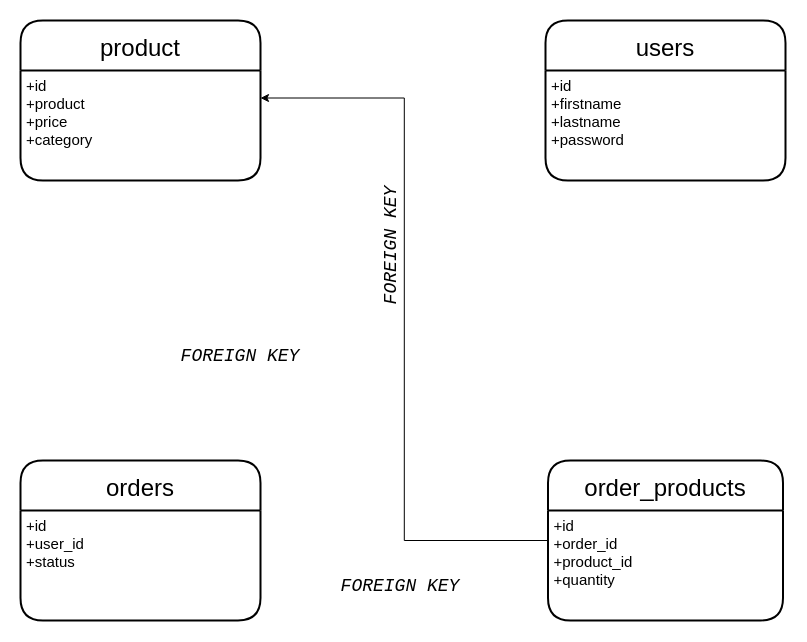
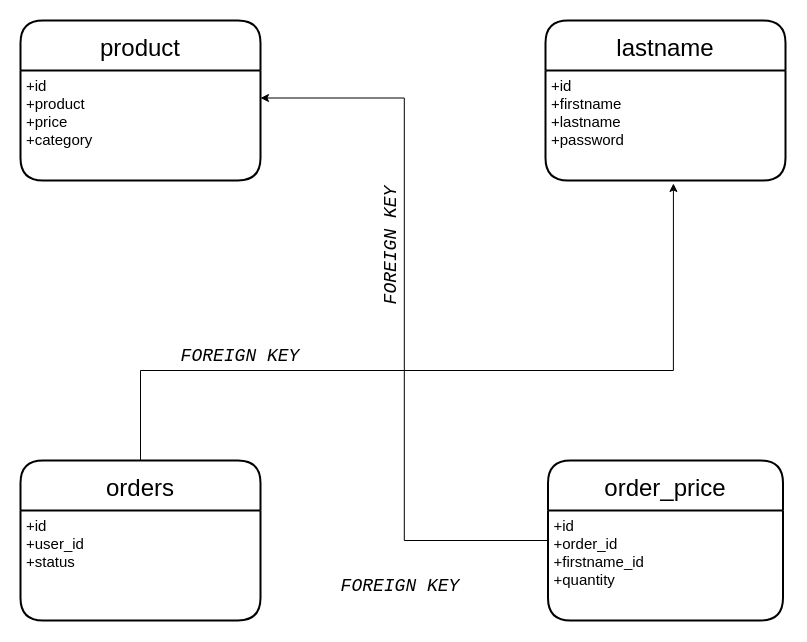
node "users": label "users" -> "lastname"
edge "orders" -> "+id +firstname +lastname +password": added
node "order_products": label "order_products" -> "order_price"
node "+id +order_id +product_id +quantity": label "+id +order_id +product_id +quantity" -> "+id +order_id +firstname_id +quantity"
